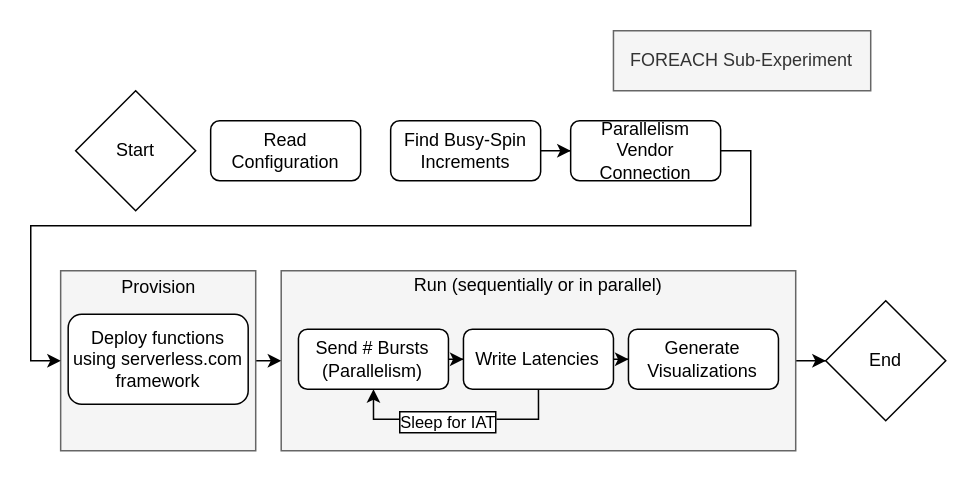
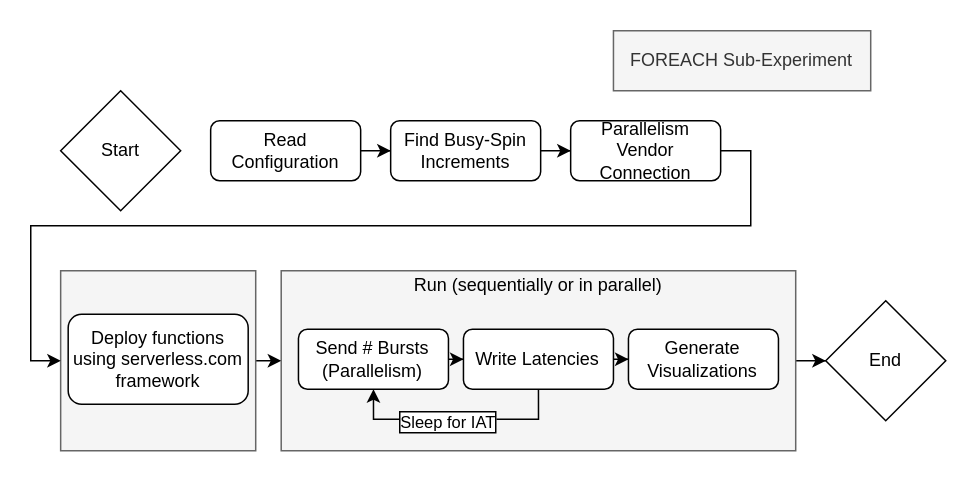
node "Start": moved (136, 151) -> (121, 151)
edge "Read Configuration" -> "Find Busy-Spin Increments": added
node "Provision": removed
